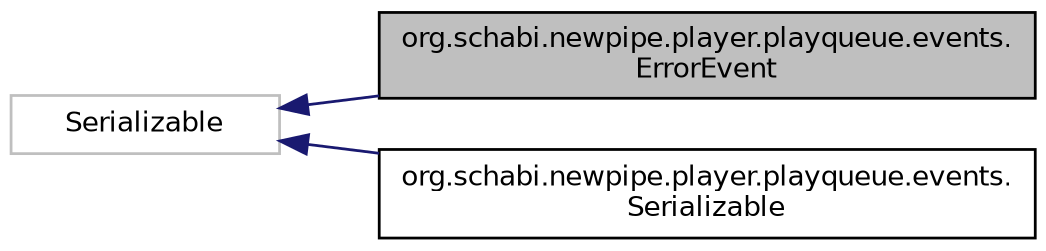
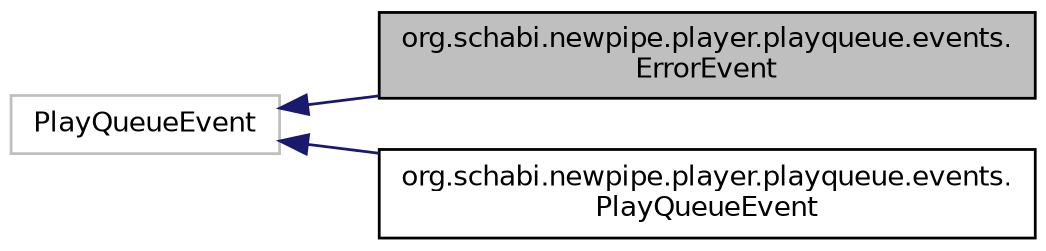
node "Serializable": label "Serializable" -> "PlayQueueEvent"
node "org.schabi.newpipe.player.playqueue.events. Serializable": label "org.schabi.newpipe.player.playqueue.events. Serializable" -> "org.schabi.newpipe.player.playqueue.events. PlayQueueEvent"
